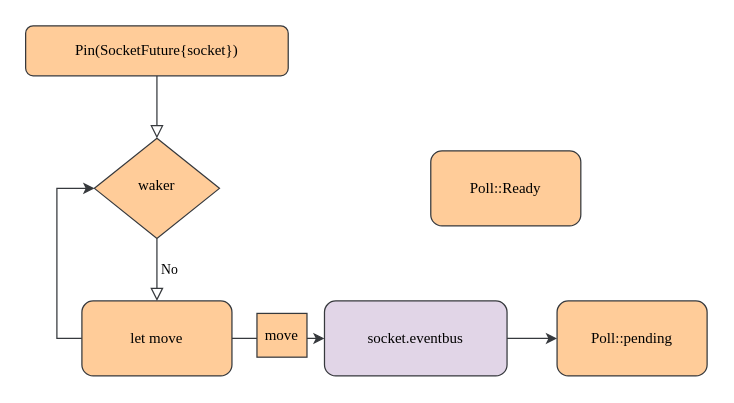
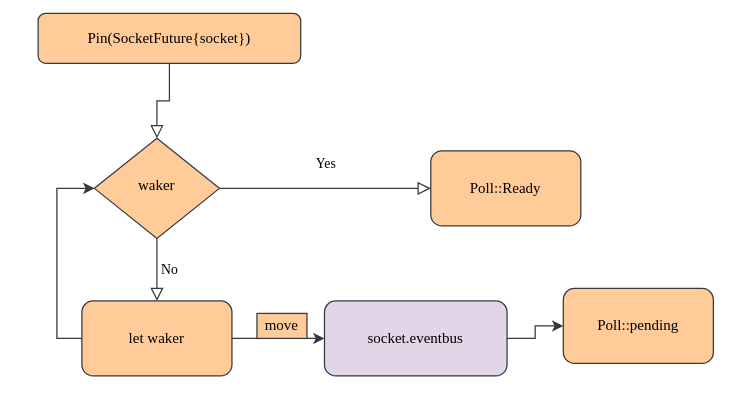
node "Pin(SocketFuture{socket})": moved (157, 51) -> (169, 38)
edge "waker" -> "Poll::Ready": added, label "Yes"
node "move": size 50x44 -> 50x25
node "let move": label "let move" -> "let waker"
node "Poll::pending": moved (632, 338) -> (638, 326)
